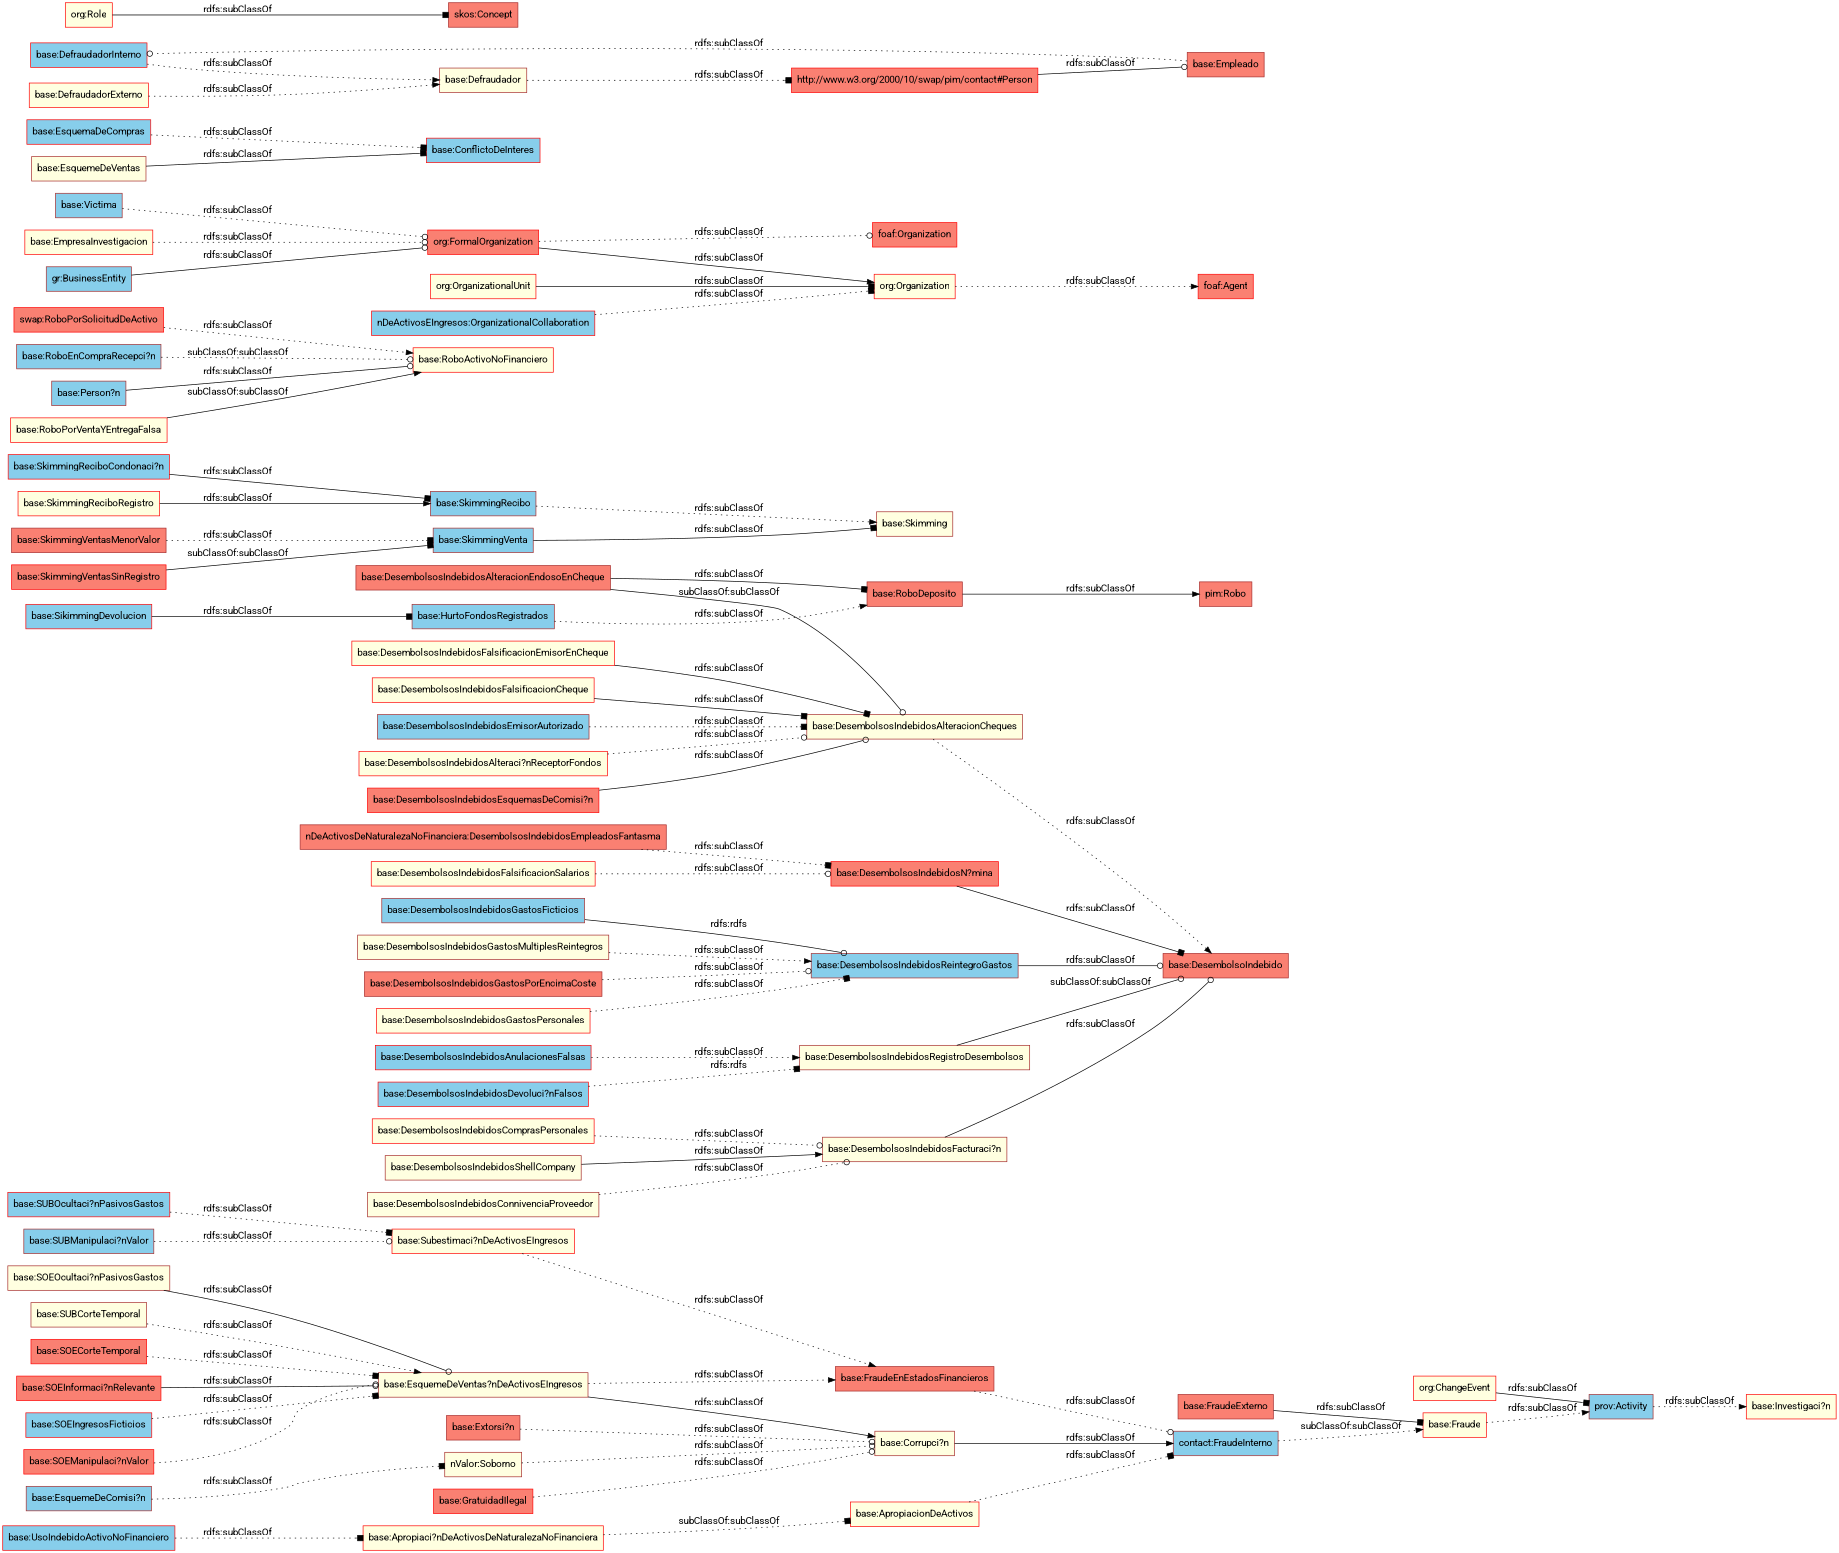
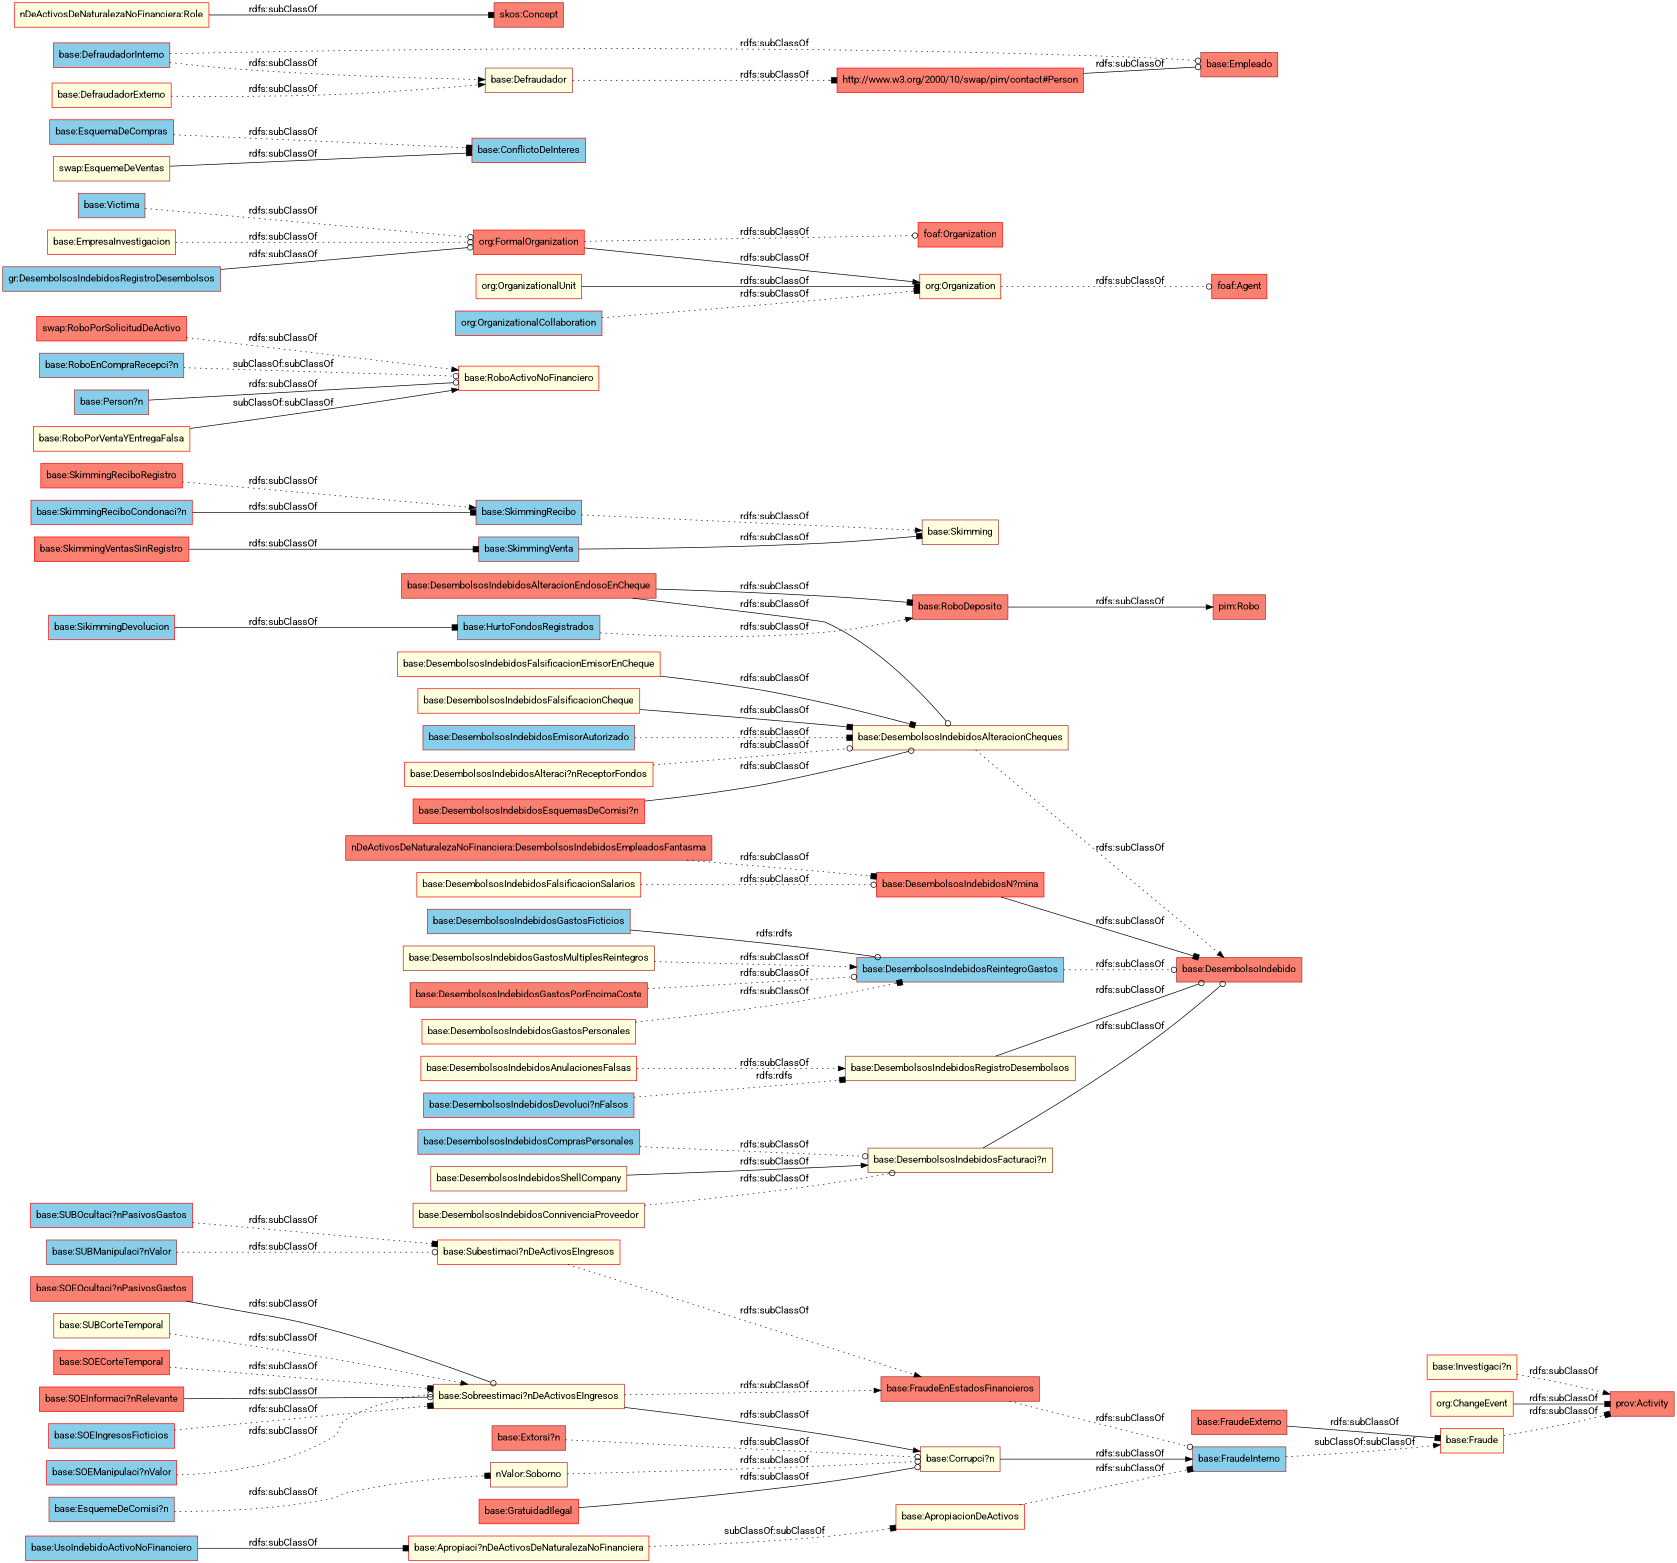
node "org:Role": label "org:Role" -> "nDeActivosDeNaturalezaNoFinanciera:Role"
edge "base:Empleado" -> "base:DefraudadorInterno": reversed
node "base:EsquemeDeVentas": label "base:EsquemeDeVentas" -> "swap:EsquemeDeVentas"
node "gr:BusinessEntity": label "gr:BusinessEntity" -> "gr:DesembolsosIndebidosRegistroDesembolsos"
edge "org:Organization" -> "foaf:Agent": arrowhead normal -> odot
node "nDeActivosEIngresos:OrganizationalCollaboration": label "nDeActivosEIngresos:OrganizationalCollaboration" -> "org:OrganizationalCollaboration"
node "base:SkimmingReciboRegistro": fillcolor lightyellow -> salmon
edge "base:SkimmingReciboRegistro" -> "base:SkimmingRecibo": style solid -> dotted
node "base:SkimmingVentasMenorValor": removed
edge "base:SkimmingVentasSinRegistro" -> "base:SkimmingVenta": label "subClassOf:subClassOf" -> "rdfs:subClassOf"
edge "base:DesembolsosIndebidosAlteracionEndosoEnCheque" -> "base:DesembolsosIndebidosAlteracionCheques": label "subClassOf:subClassOf" -> "rdfs:subClassOf"
edge "base:DesembolsosIndebidosReintegroGastos" -> "base:DesembolsoIndebido": style solid -> dotted
edge "base:DesembolsosIndebidosRegistroDesembolsos" -> "base:DesembolsoIndebido": label "subClassOf:subClassOf" -> "rdfs:subClassOf"
node "base:DesembolsosIndebidosAnulacionesFalsas": fillcolor skyblue -> lightyellow
node "base:DesembolsosIndebidosComprasPersonales": fillcolor lightyellow -> skyblue
node "base:SOEOcultaci?nPasivosGastos": fillcolor lightyellow -> salmon
node "base:EsquemeDeVentas?nDeActivosEIngresos": label "base:EsquemeDeVentas?nDeActivosEIngresos" -> "base:Sobreestimaci?nDeActivosEIngresos"
node "prov:Activity": fillcolor skyblue -> salmon
edge "prov:Activity" -> "base:Investigaci?n": reversed
edge "base:Fraude" -> "prov:Activity": arrowhead normal -> box
node "contact:FraudeInterno": label "contact:FraudeInterno" -> "base:FraudeInterno"
node "base:SOEManipulaci?nValor": fillcolor salmon -> skyblue
edge "base:GratuidadIlegal" -> "base:Corrupci?n": style dotted -> solid
edge "base:UsoIndebidoActivoNoFinanciero" -> "base:Apropiaci?nDeActivosDeNaturalezaNoFinanciera": style dotted -> solid
